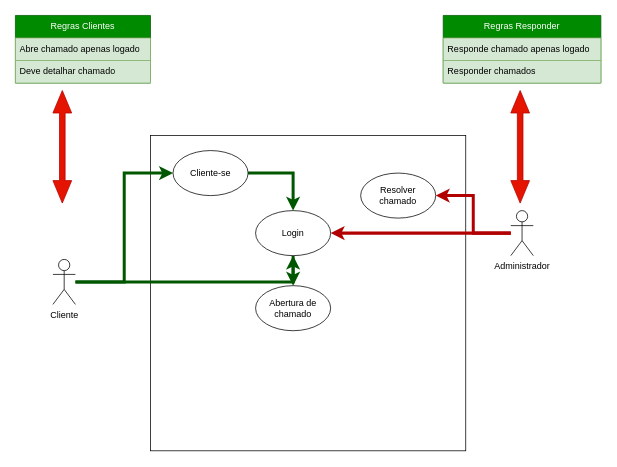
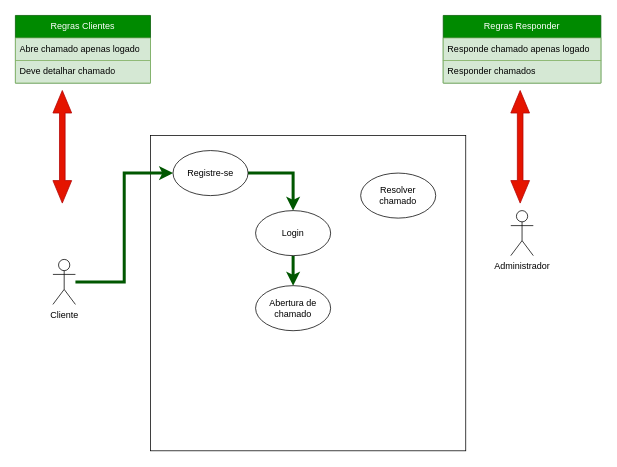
node "Cliente-se": label "Cliente-se" -> "Registre-se"
edge "Administrador" -> "Resolver chamado": removed
edge "Administrador" -> "Login": removed
edge "Cliente" -> "Login": removed
